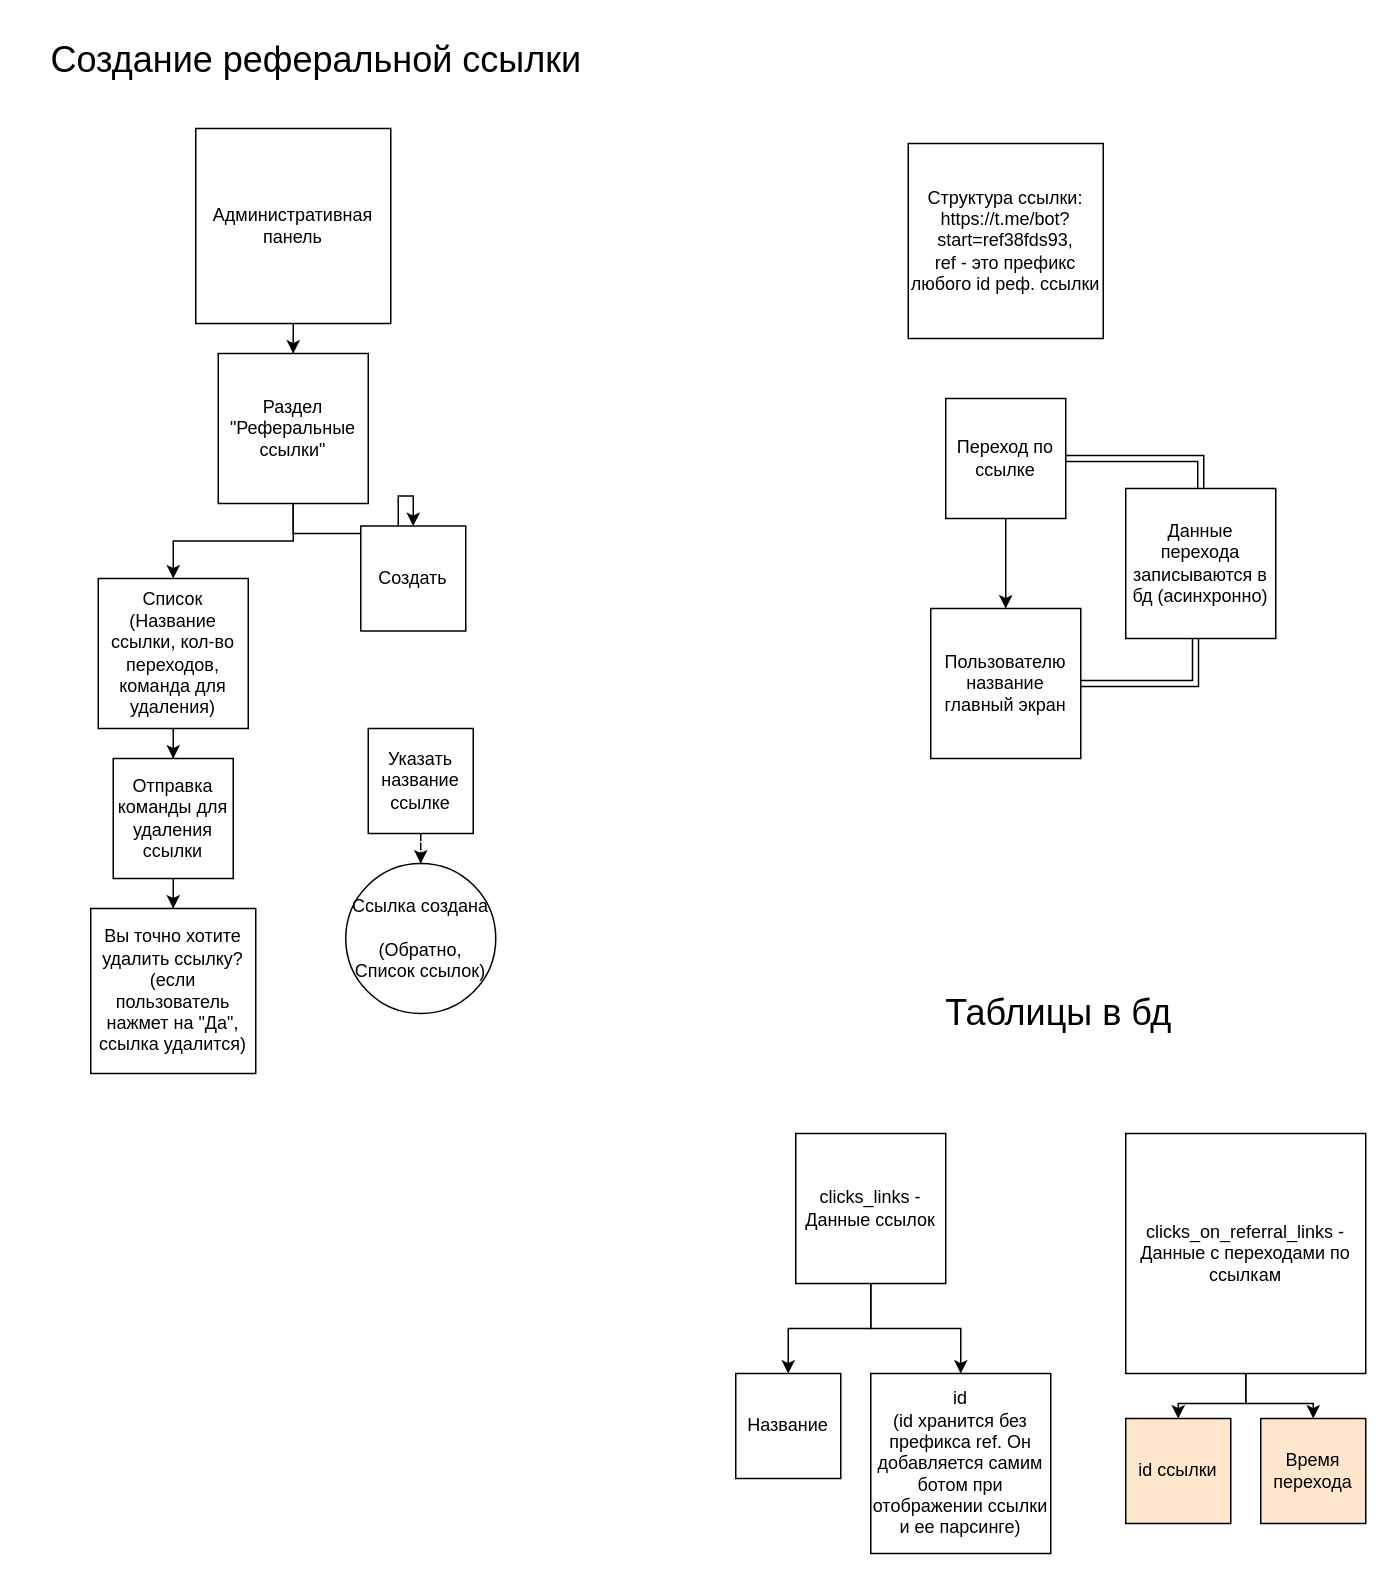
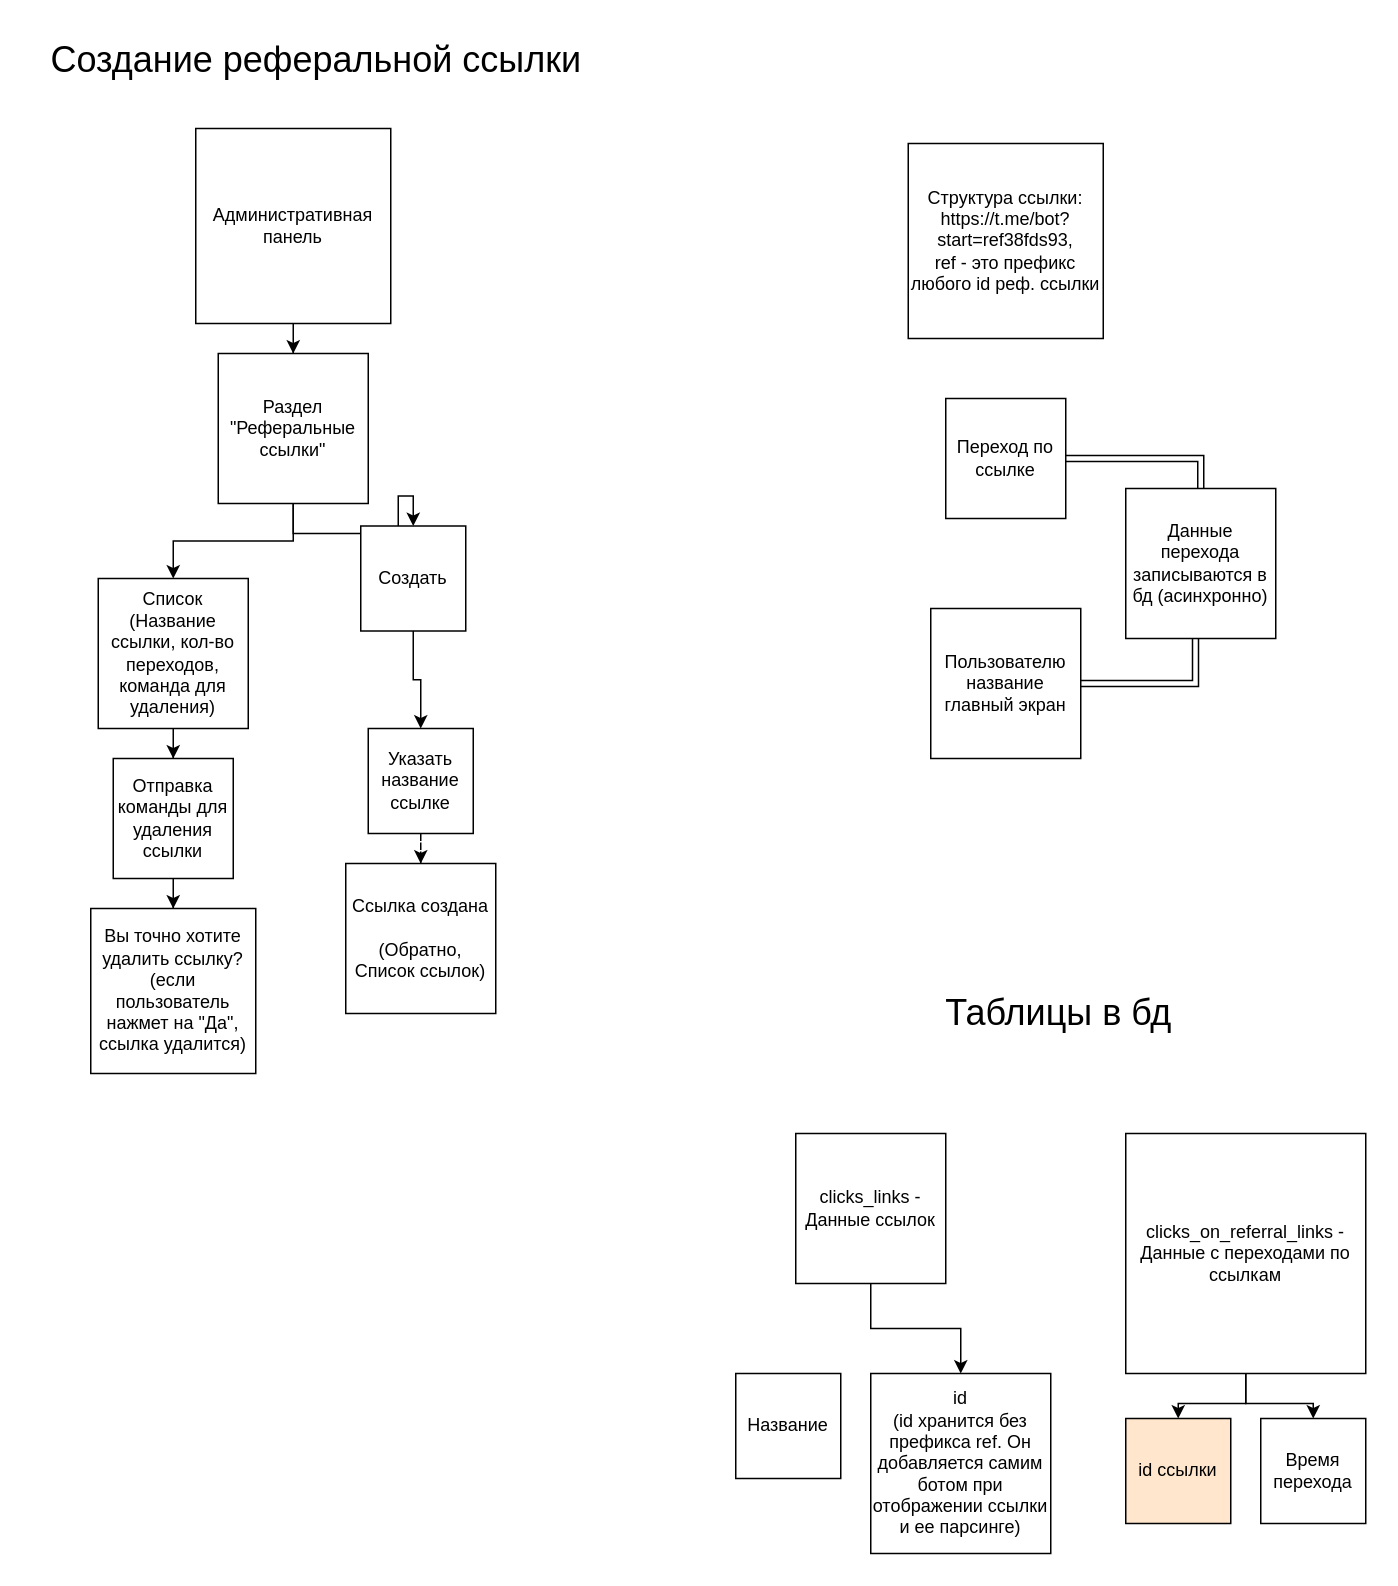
edge "Переход по ссылке" -> "Пользователю название главный экран": removed
edge "Создать" -> "Указать название ссылке": added
node "Ссылка создана (Обратно, Список ссылок)": shape ellipse -> rectangle
edge "clicks_links - Данные ссылок" -> "Название": removed
node "Время перехода": fillcolor #ffe6cc -> #ffffff
